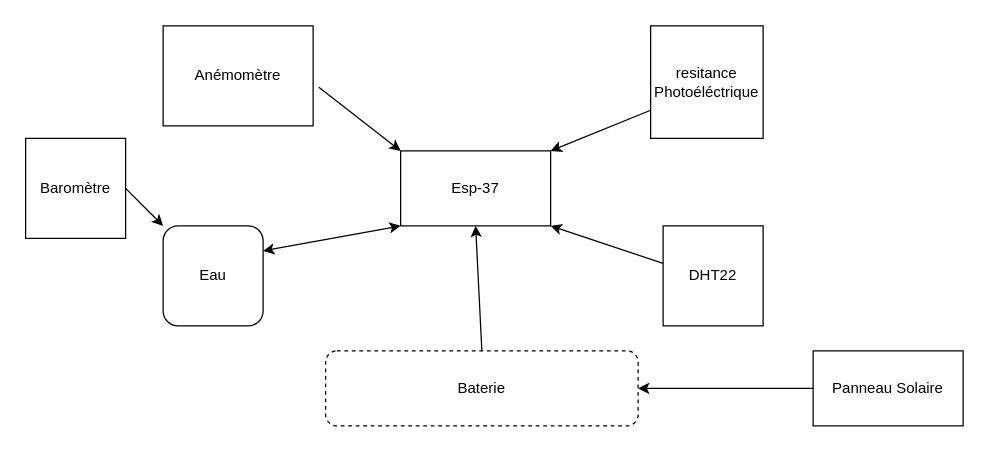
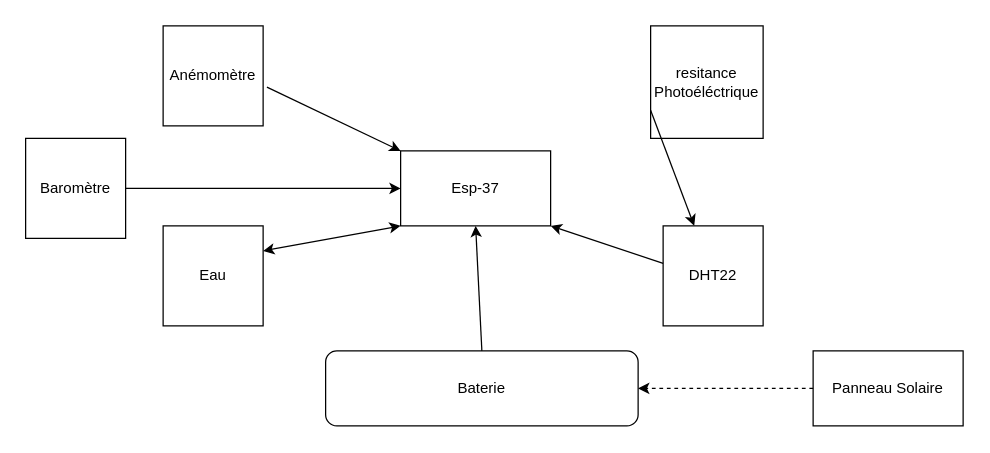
node "Anémomètre": size 150x100 -> 100x100
edge "resitance Photoéléctrique" -> "Esp-37": now "resitance Photoéléctrique" -> "DHT22"
edge "Baromètre" -> "Eau": now "Baromètre" -> "Esp-37"
node "Eau": shape rounded rectangle -> rectangle
node "Baterie": style dashed -> solid
edge "Panneau Solaire" -> "Baterie": style solid -> dashed
